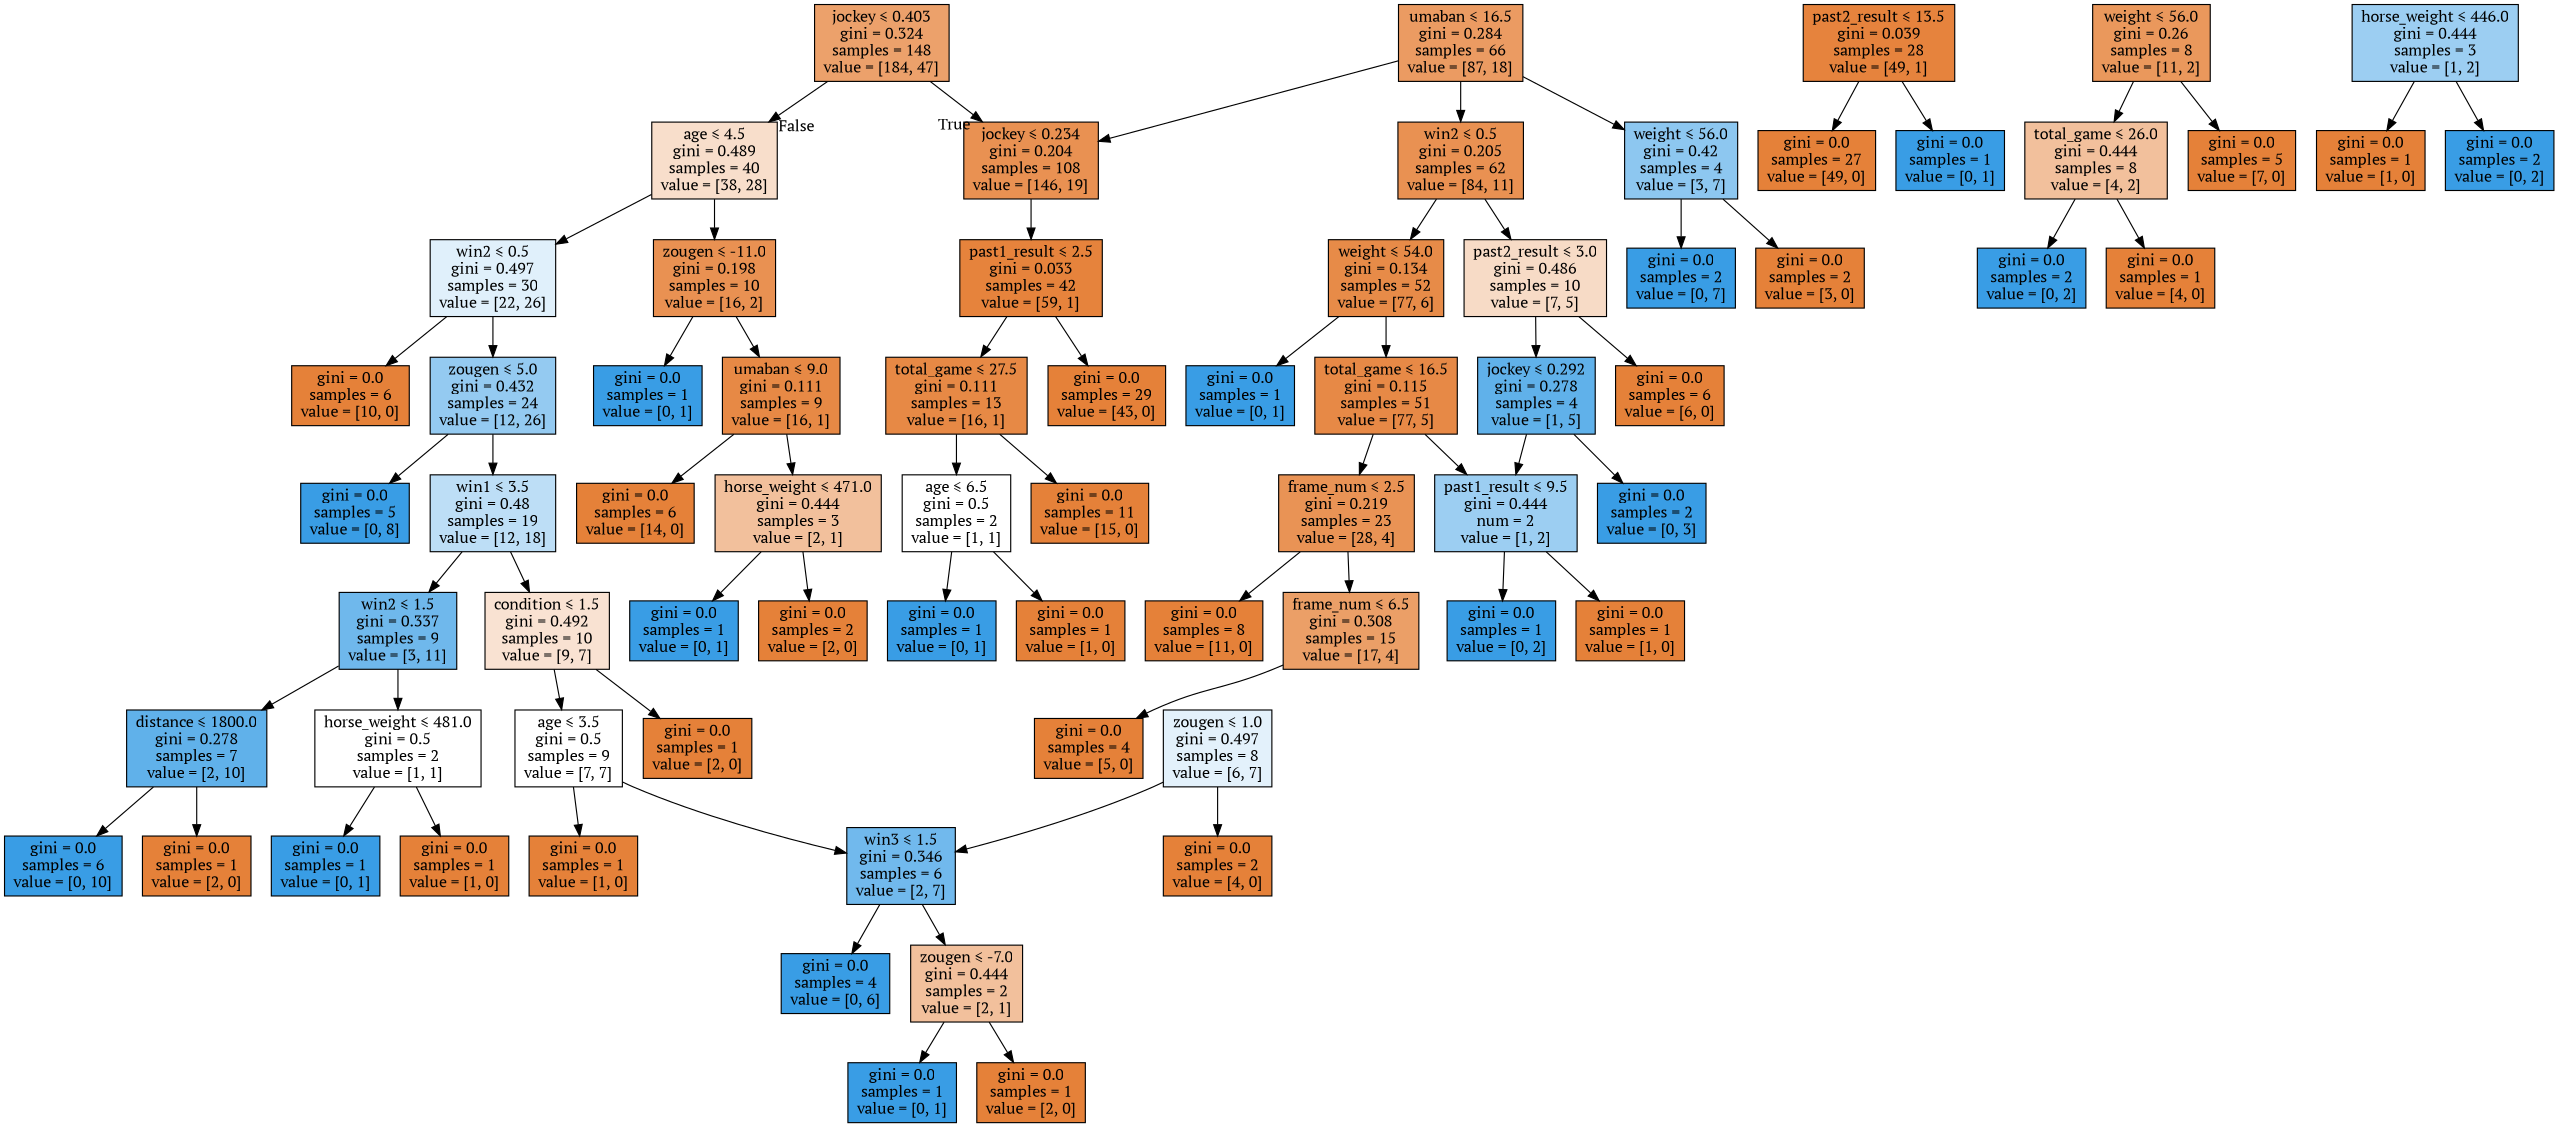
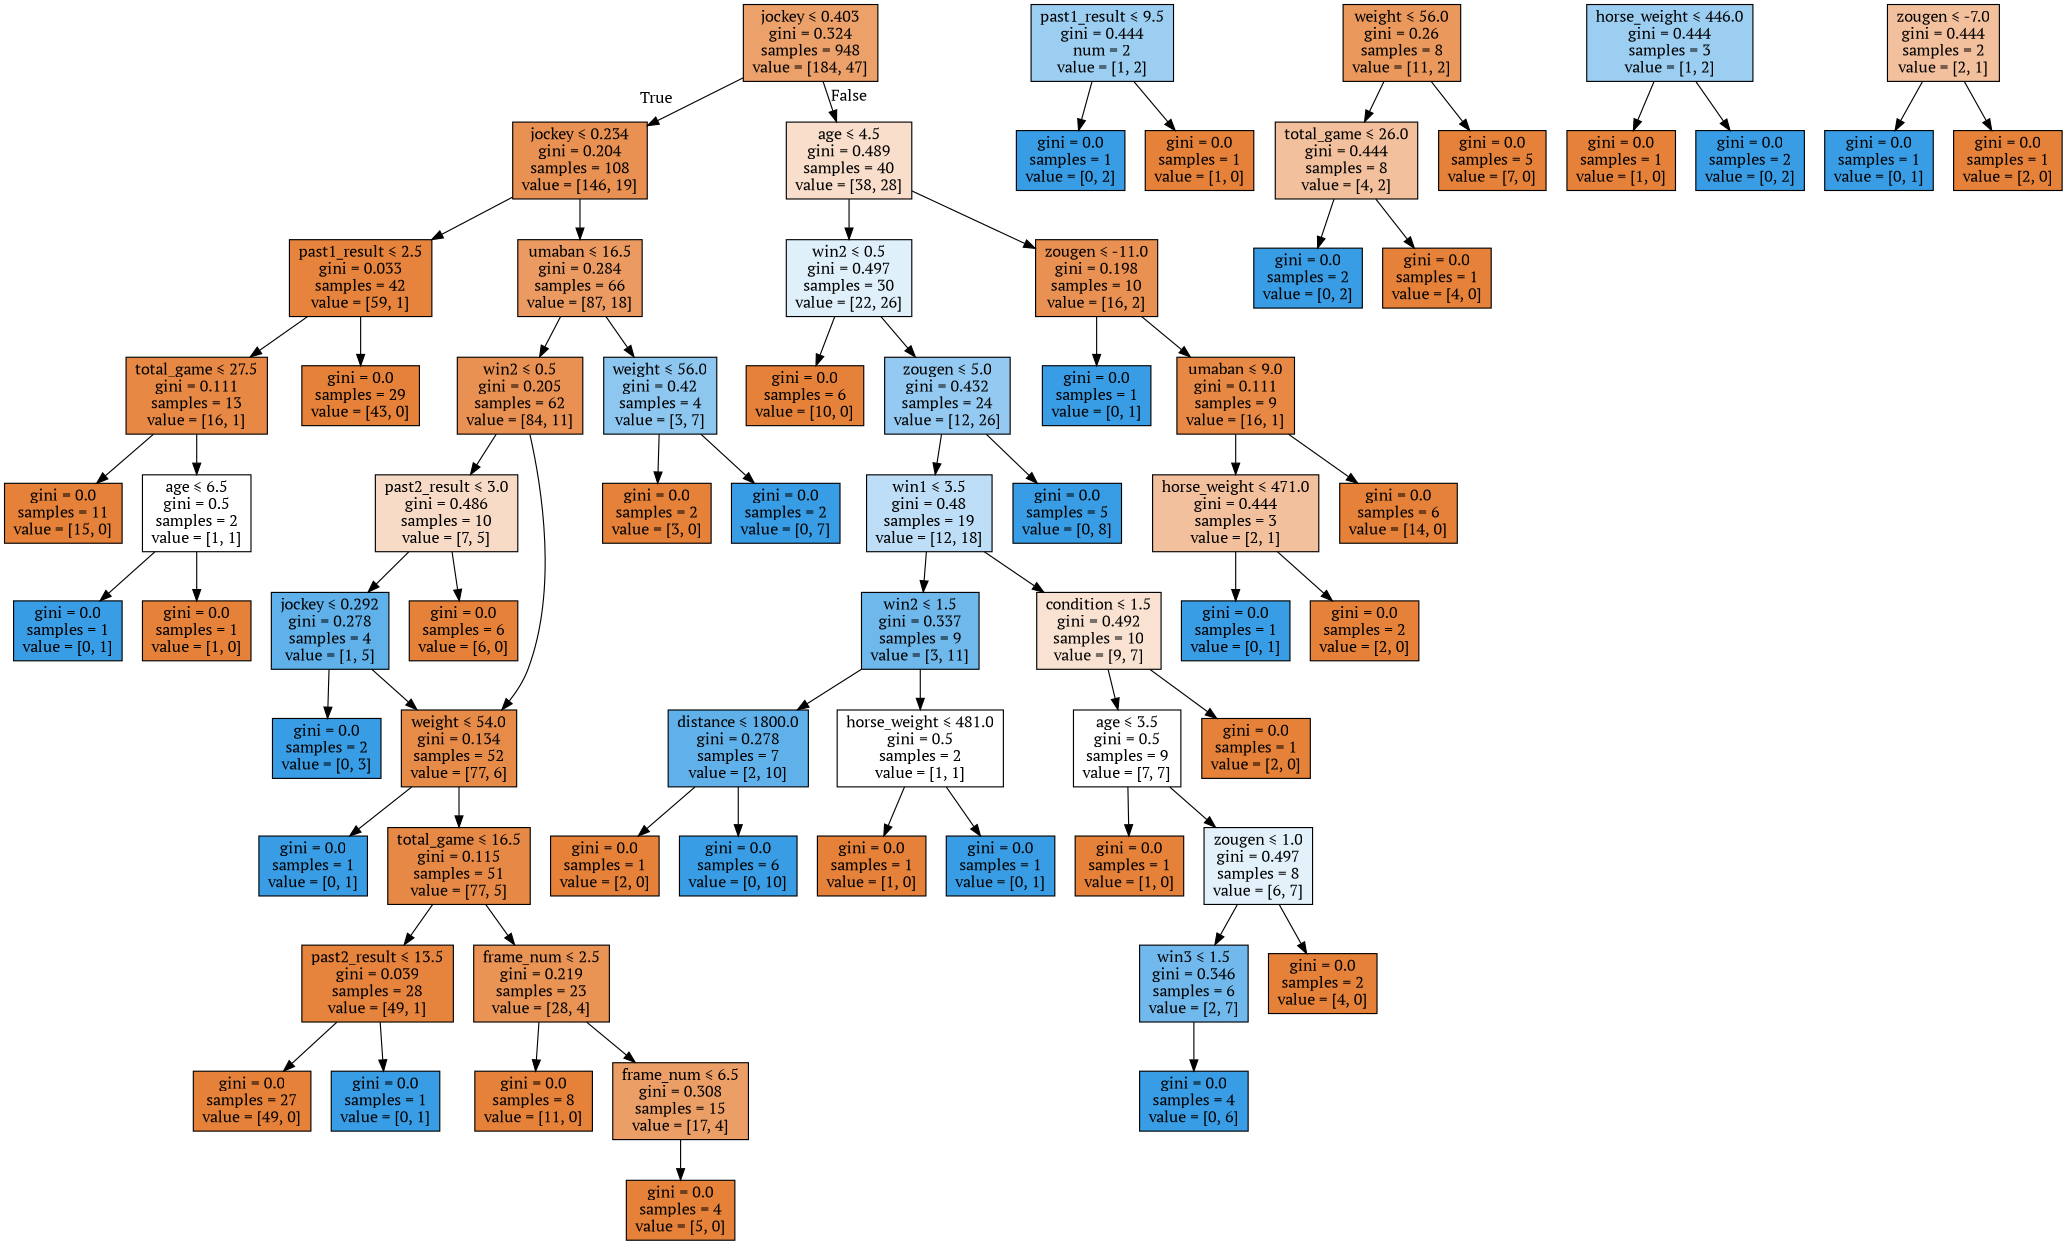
node "jockey ≤ 0.403": text "samples = 148" -> "samples = 948"
edge "umaban ≤ 16.5" -> "jockey ≤ 0.234": reversed
edge "jockey ≤ 0.292" -> "past1_result ≤ 9.5": now "jockey ≤ 0.292" -> "weight ≤ 54.0"
edge "total_game ≤ 16.5" -> "past1_result ≤ 9.5": now "total_game ≤ 16.5" -> "past2_result ≤ 13.5"
edge "age ≤ 3.5" -> "win3 ≤ 1.5": now "age ≤ 3.5" -> "zougen ≤ 1.0"
edge "win3 ≤ 1.5" -> "zougen ≤ -7.0": removed
